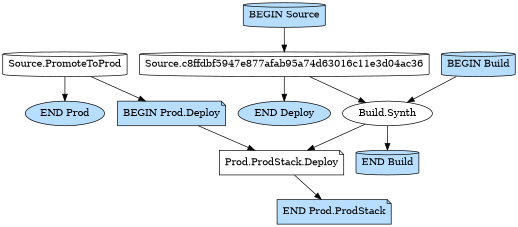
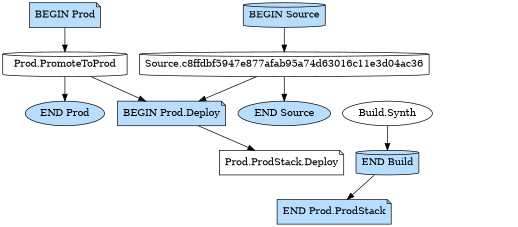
node "BEGIN Prod": added
node "Source.PromoteToProd": label "Source.PromoteToProd" -> "Prod.PromoteToProd"
node "BEGIN Build": removed
edge "Source.c8ffdbf5947e877afab95a74d63016c11e3d04ac36" -> "Build.Synth": now "Source.c8ffdbf5947e877afab95a74d63016c11e3d04ac36" -> "BEGIN Prod.Deploy"
node "END Deploy": label "END Deploy" -> "END Source"
edge "Build.Synth" -> "Prod.ProdStack.Deploy": removed
edge "Prod.ProdStack.Deploy" -> "END Prod.ProdStack": now "END Build" -> "END Prod.ProdStack"
